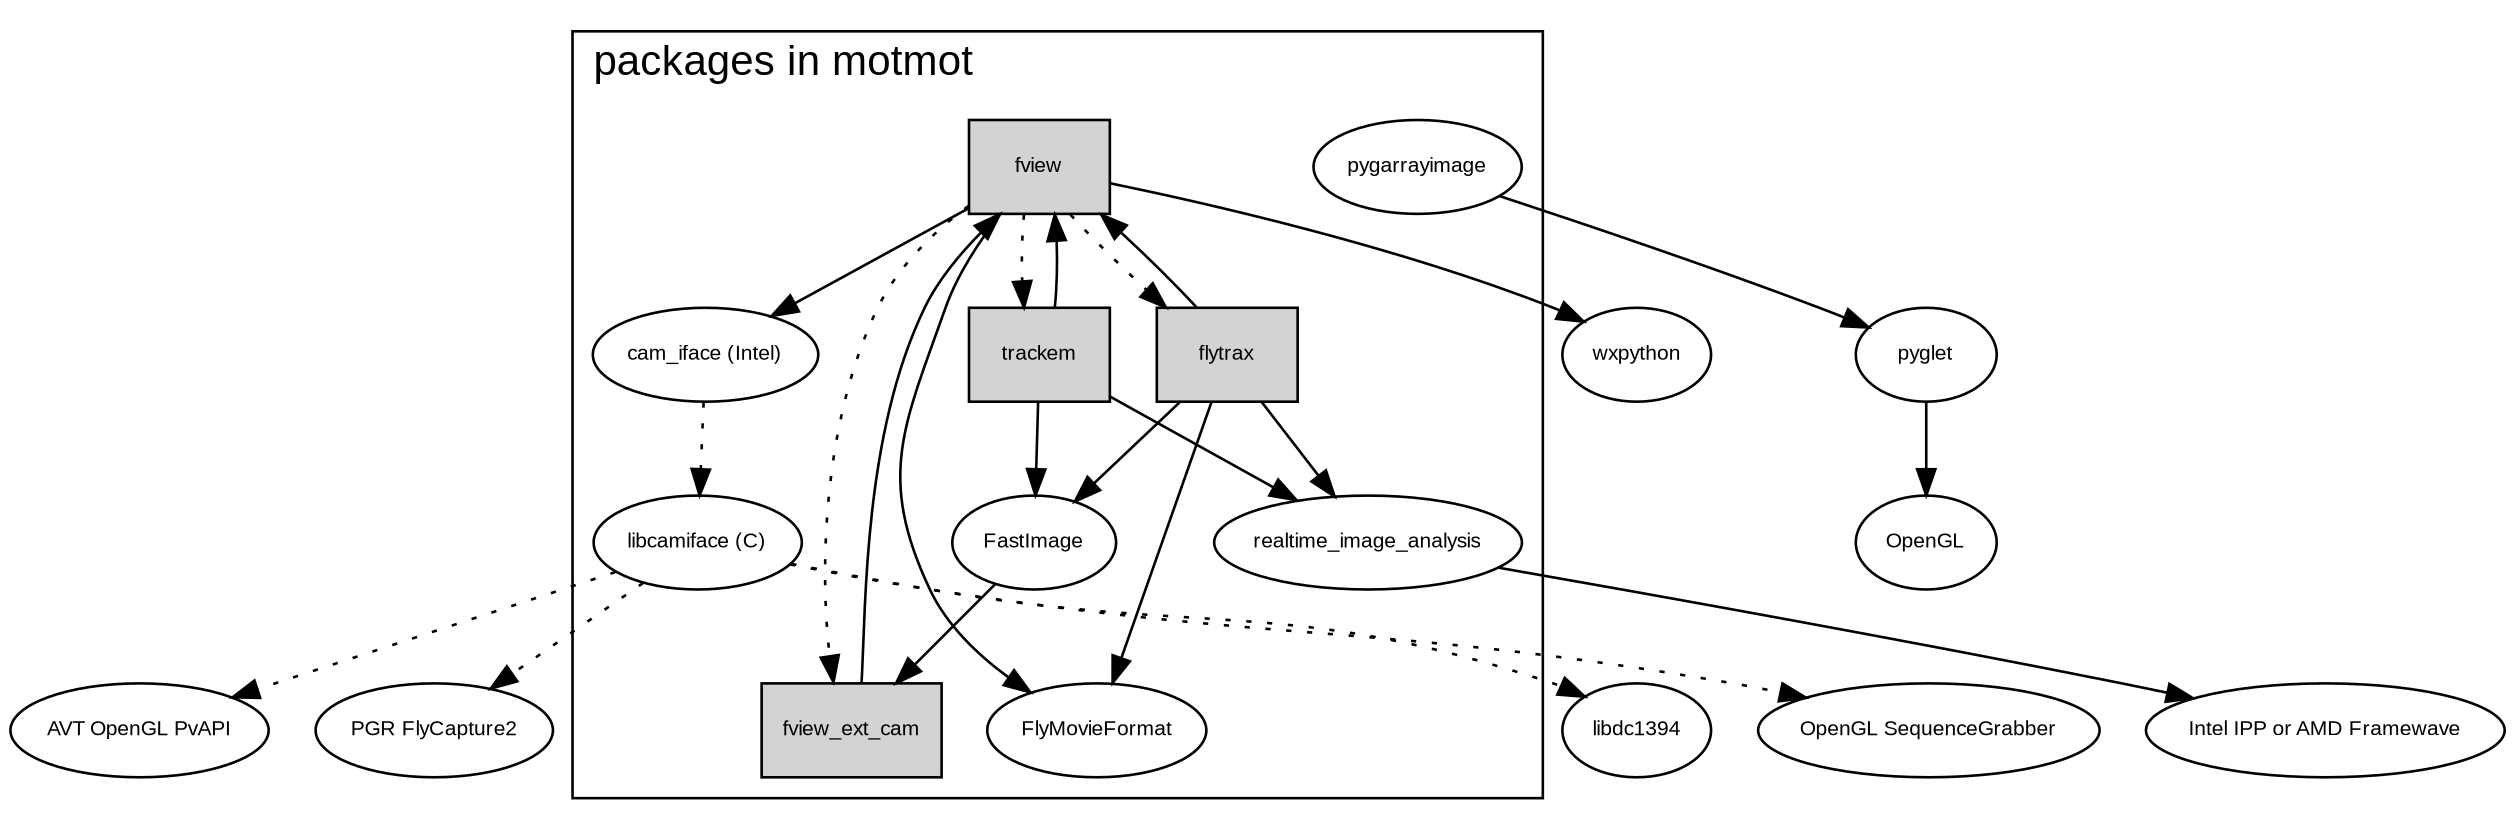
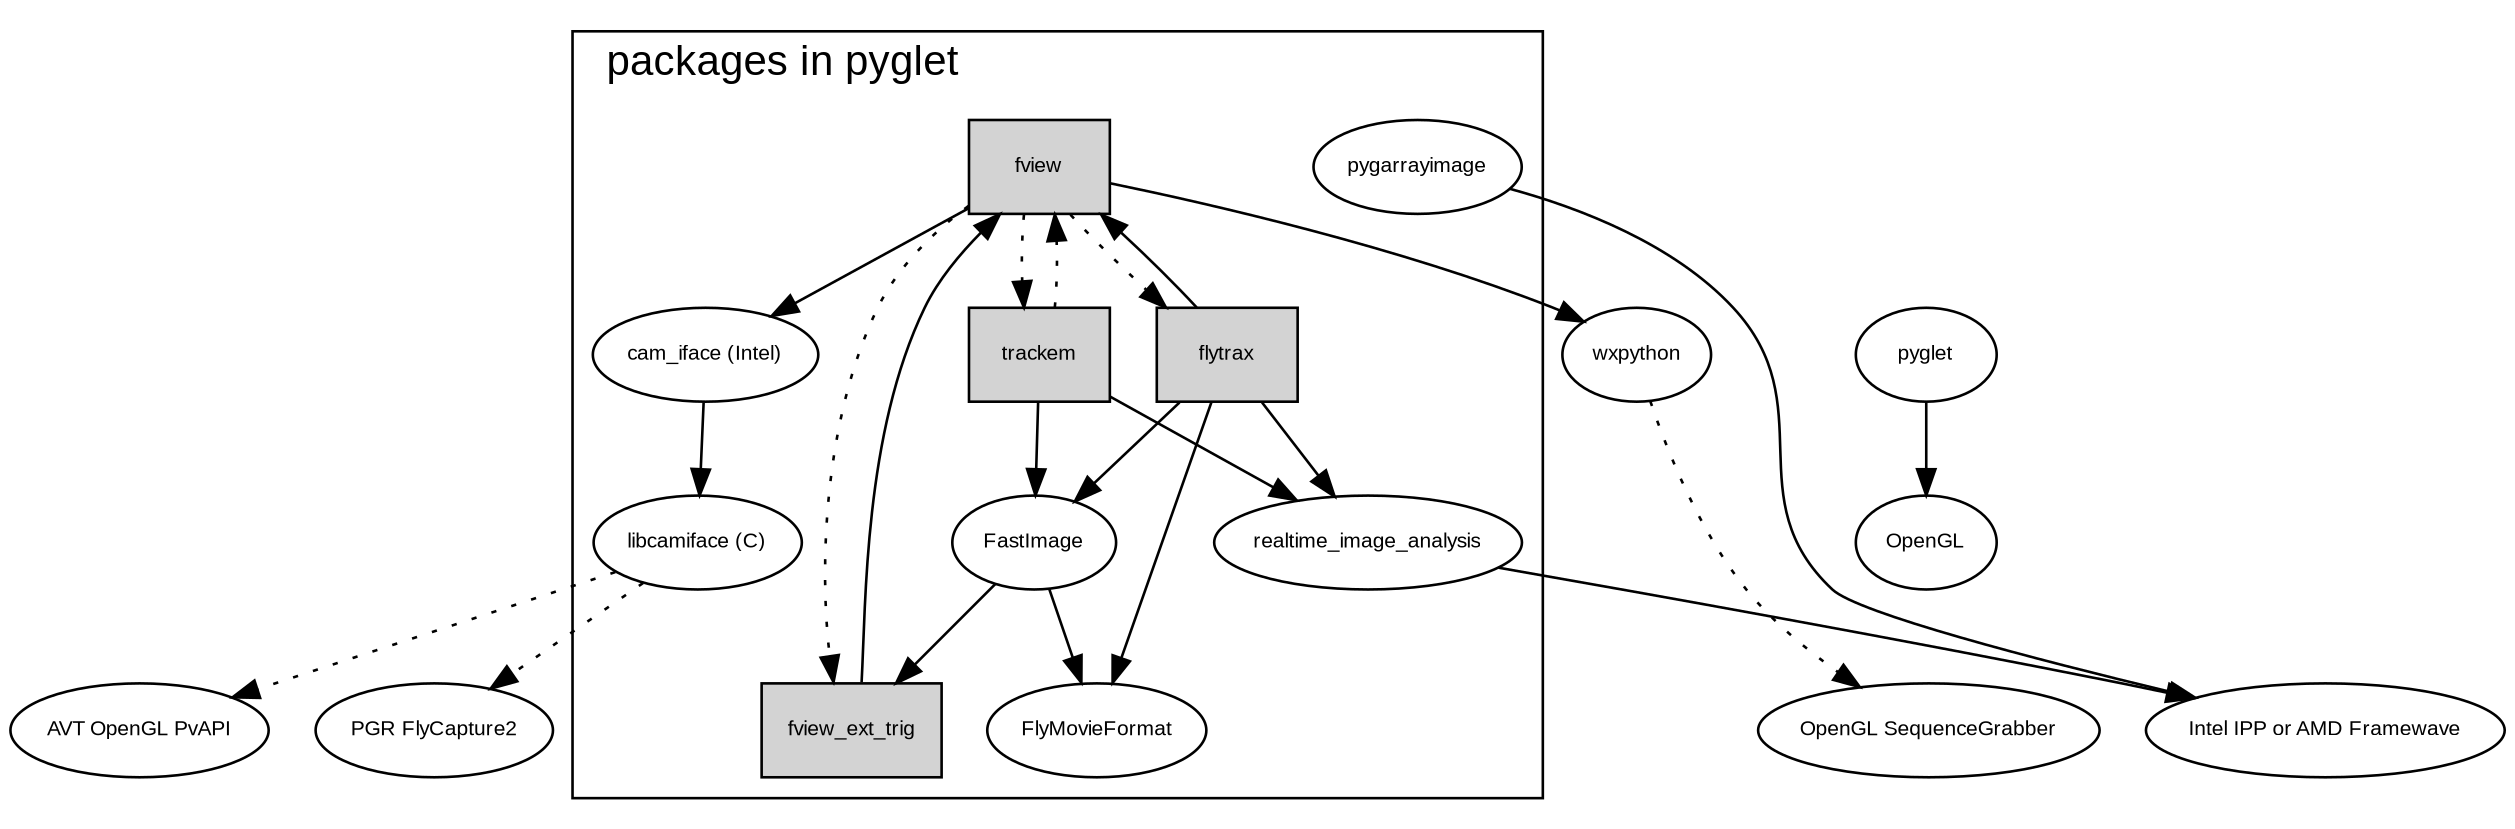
cluster "packages in motmot": label "packages in motmot" -> "packages in pyglet"
edge "pygarrayimage" -> "pyglet": now "pygarrayimage" -> "Intel IPP or AMD Framewave"
edge "trackem" -> "fview": style solid -> dotted
edge "cam_iface (Intel)" -> "libcamiface (C)": style dotted -> solid
edge "fview" -> "FlyMovieFormat": now "FastImage" -> "FlyMovieFormat"
edge "libcamiface (C)" -> "OpenGL SequenceGrabber": now "wxpython" -> "OpenGL SequenceGrabber"
node "fview_ext_cam": label "fview_ext_cam" -> "fview_ext_trig"
node "libdc1394": removed
